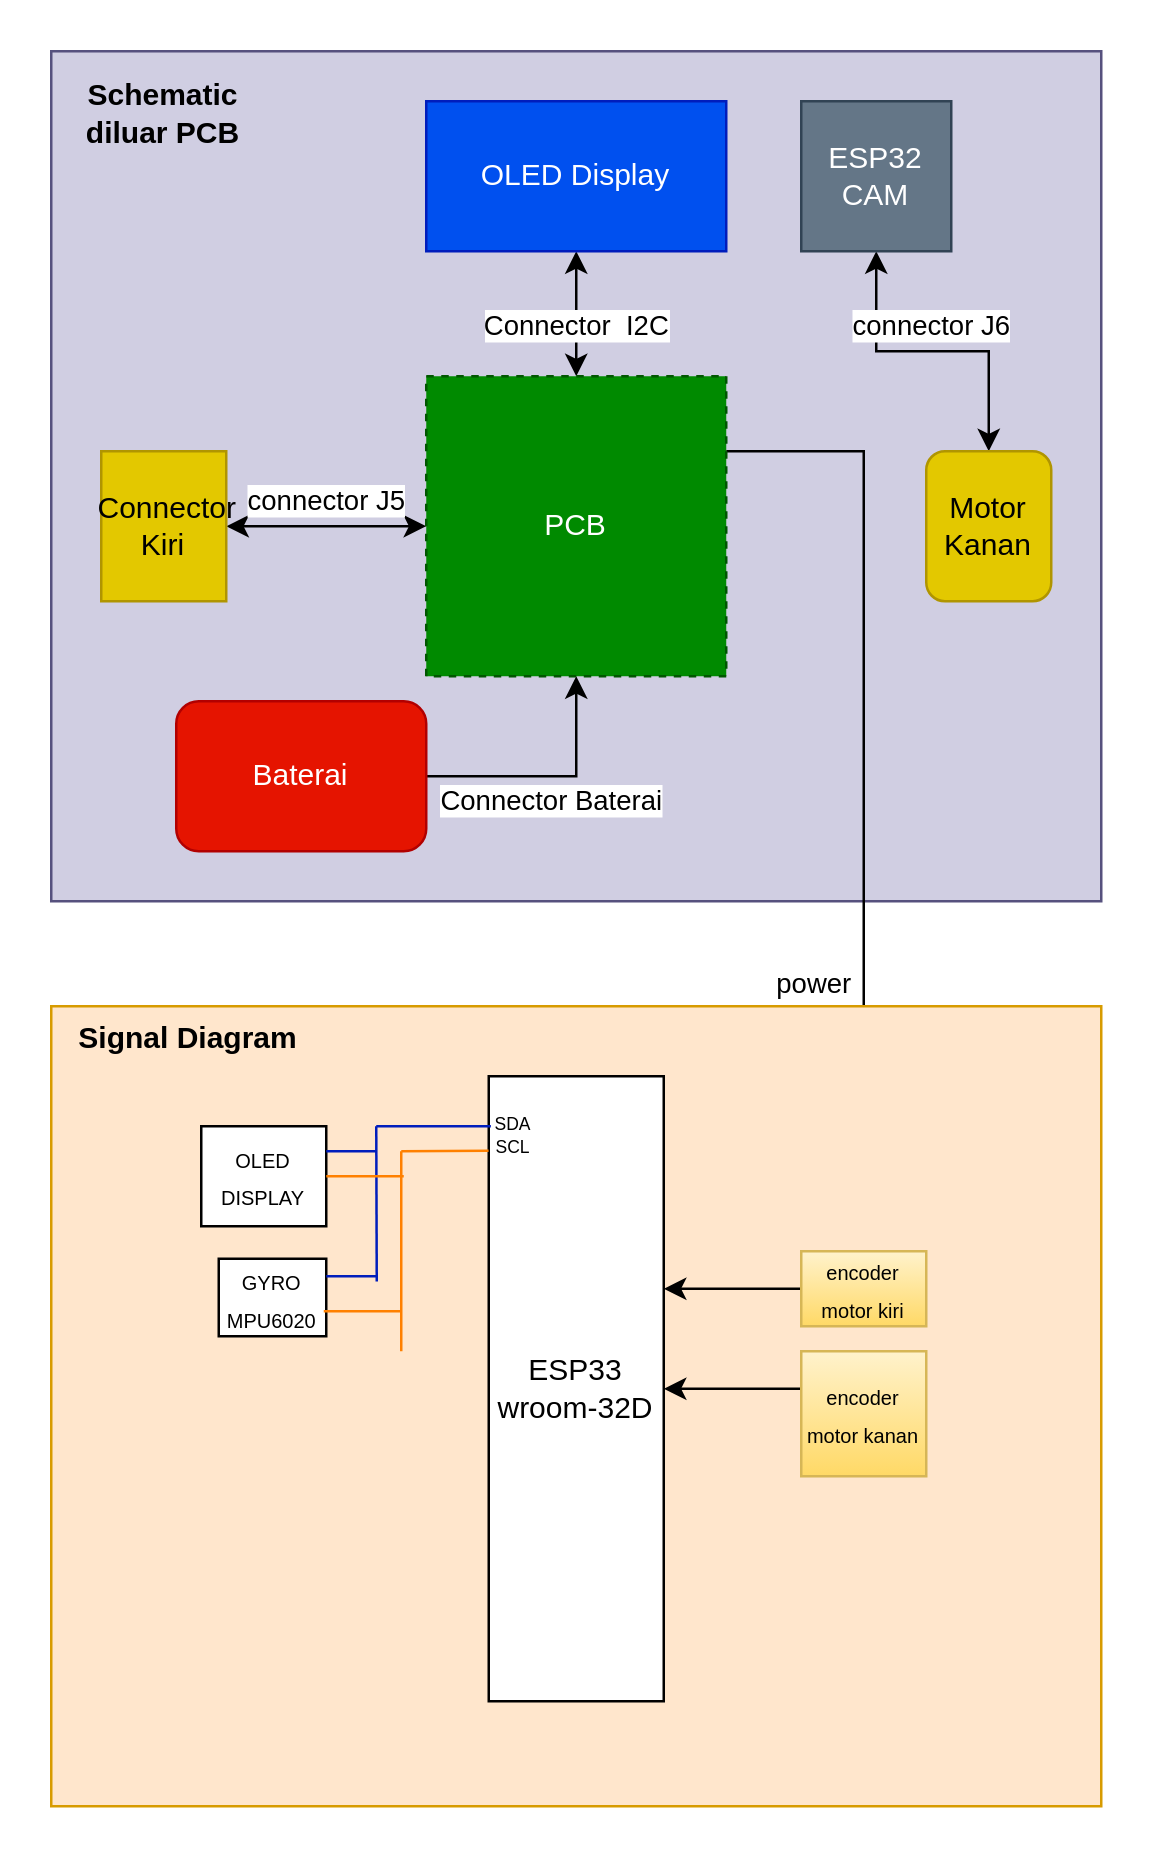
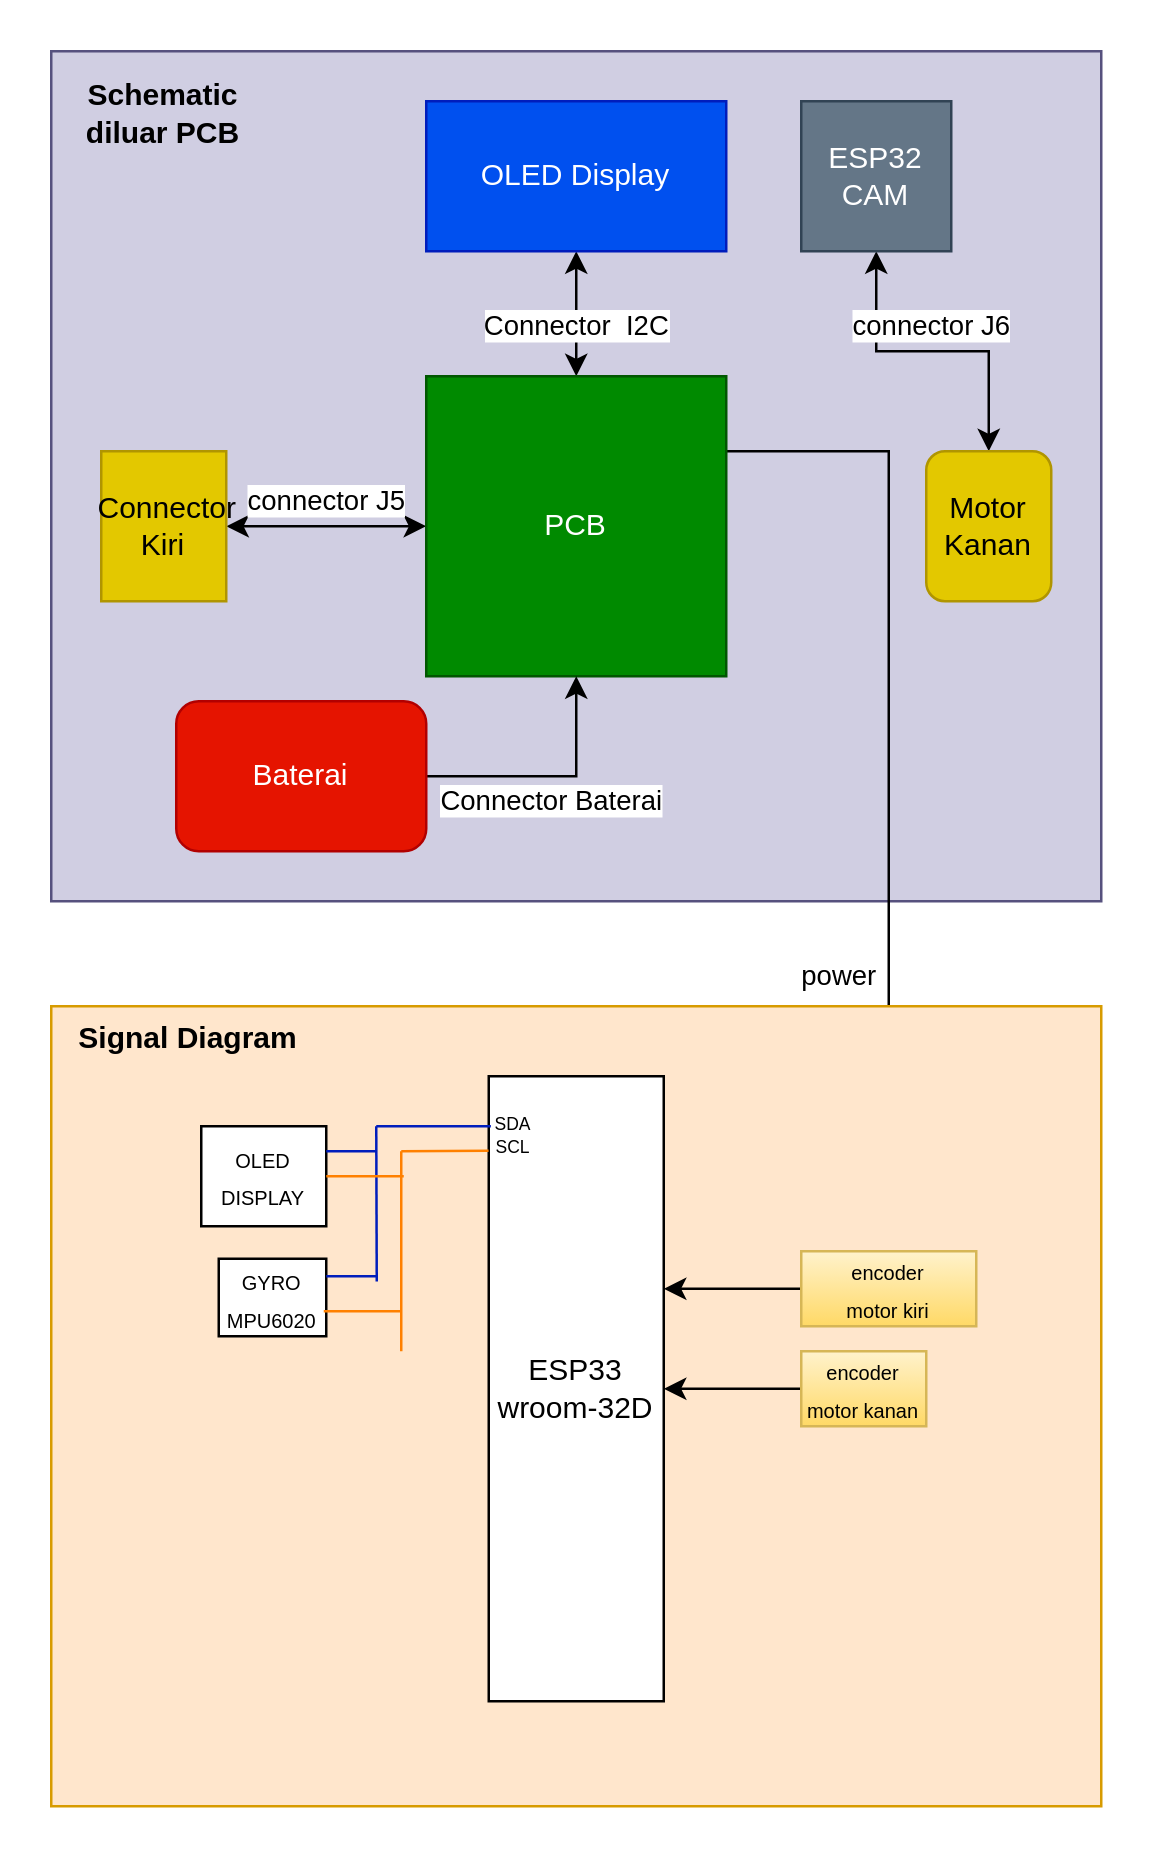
node "PCB": style dashed -> solid
node "encoder motor kiri": size 125x75 -> 175x75
node "encoder motor kanan": size 125x125 -> 125x75
